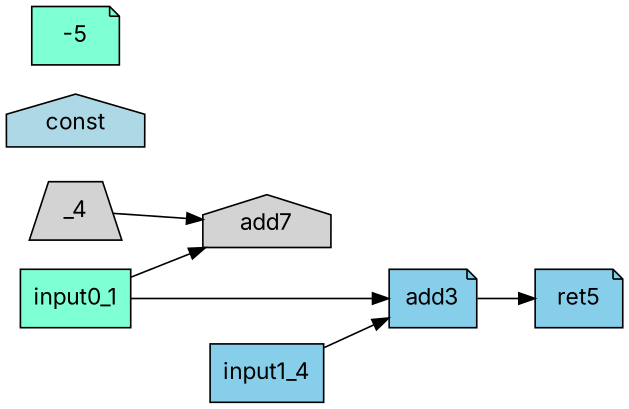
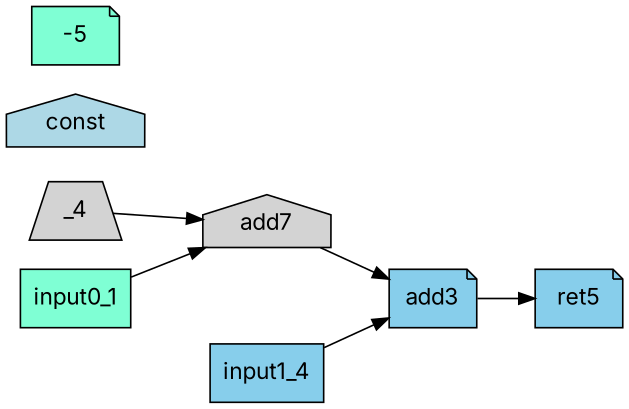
edge "input0_1" -> "add3": now "add7" -> "add3"
